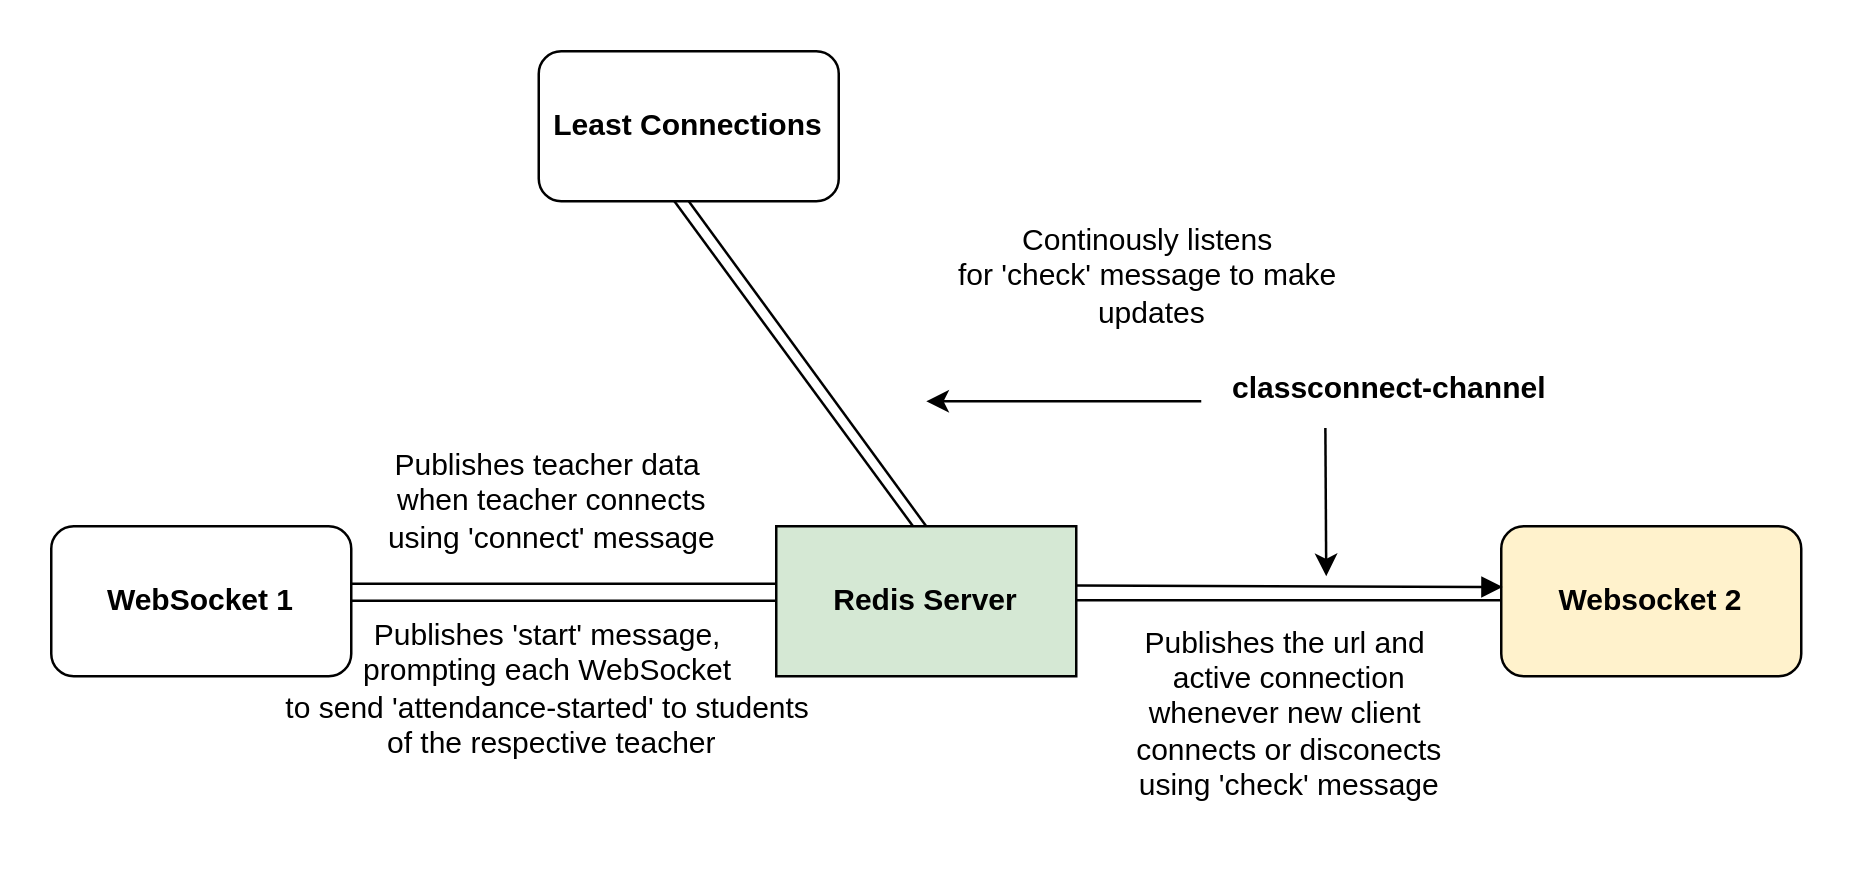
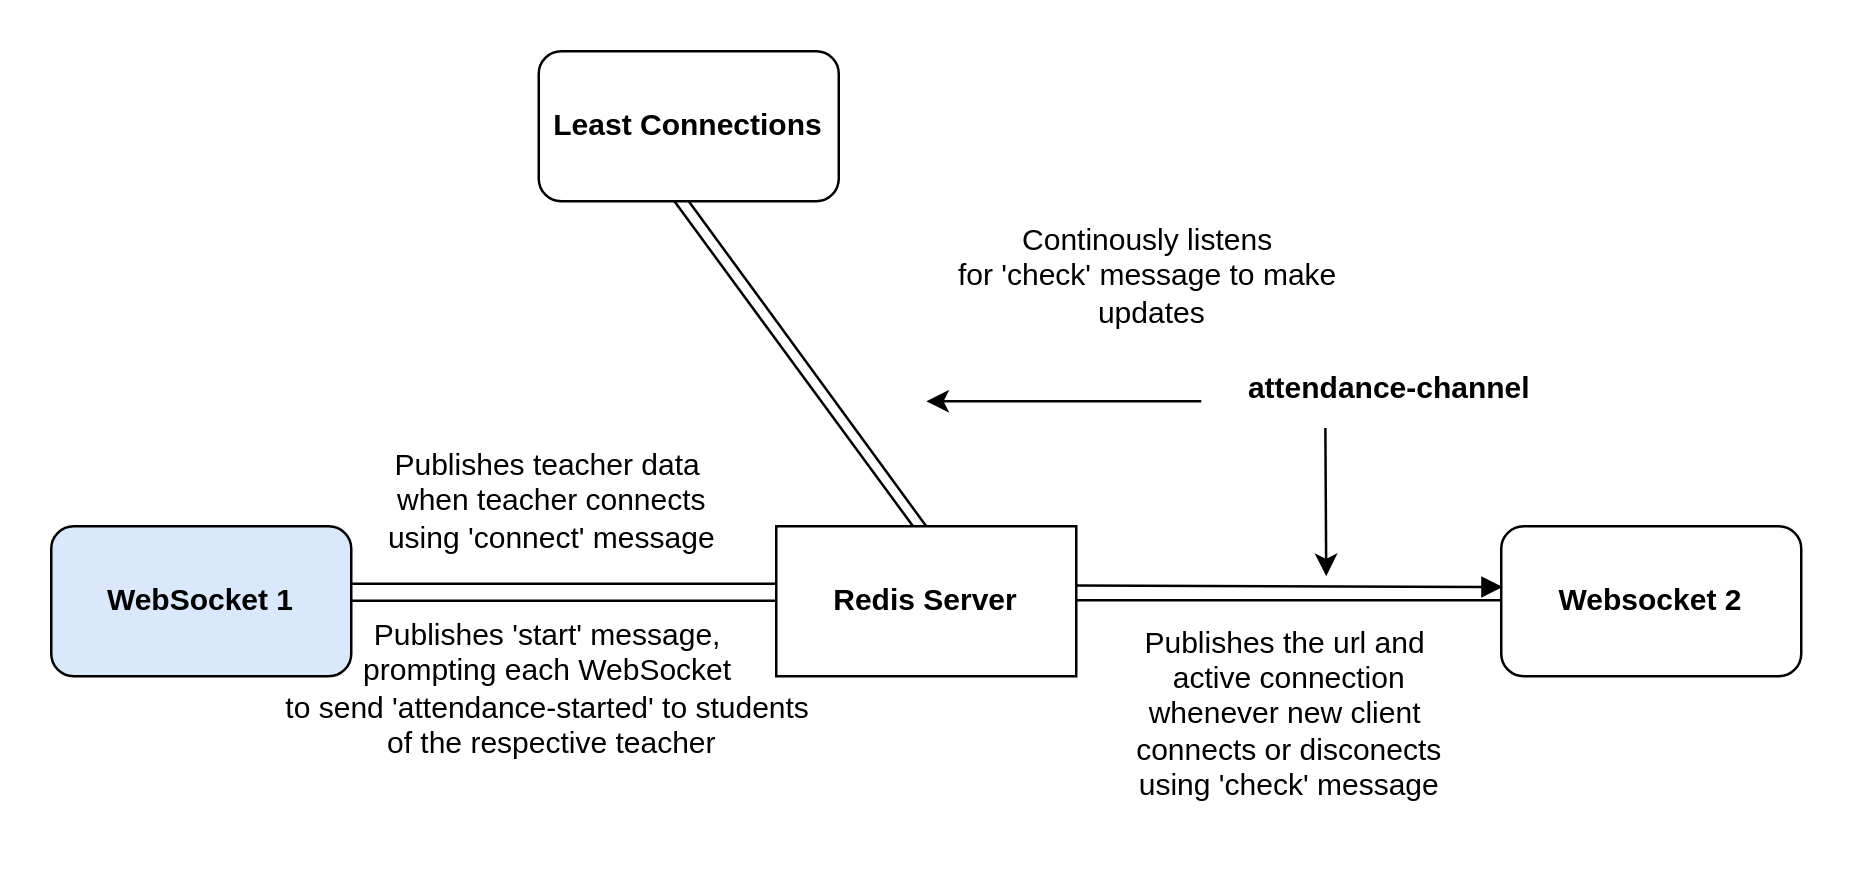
node "classconnect-channel": label "classconnect-channel" -> "attendance-channel"
node "WebSocket 1": fillcolor #ffffff -> #dae8fc
node "Redis Server": fillcolor #d5e8d4 -> #ffffff
node "Websocket 2": fillcolor #fff2cc -> #ffffff
